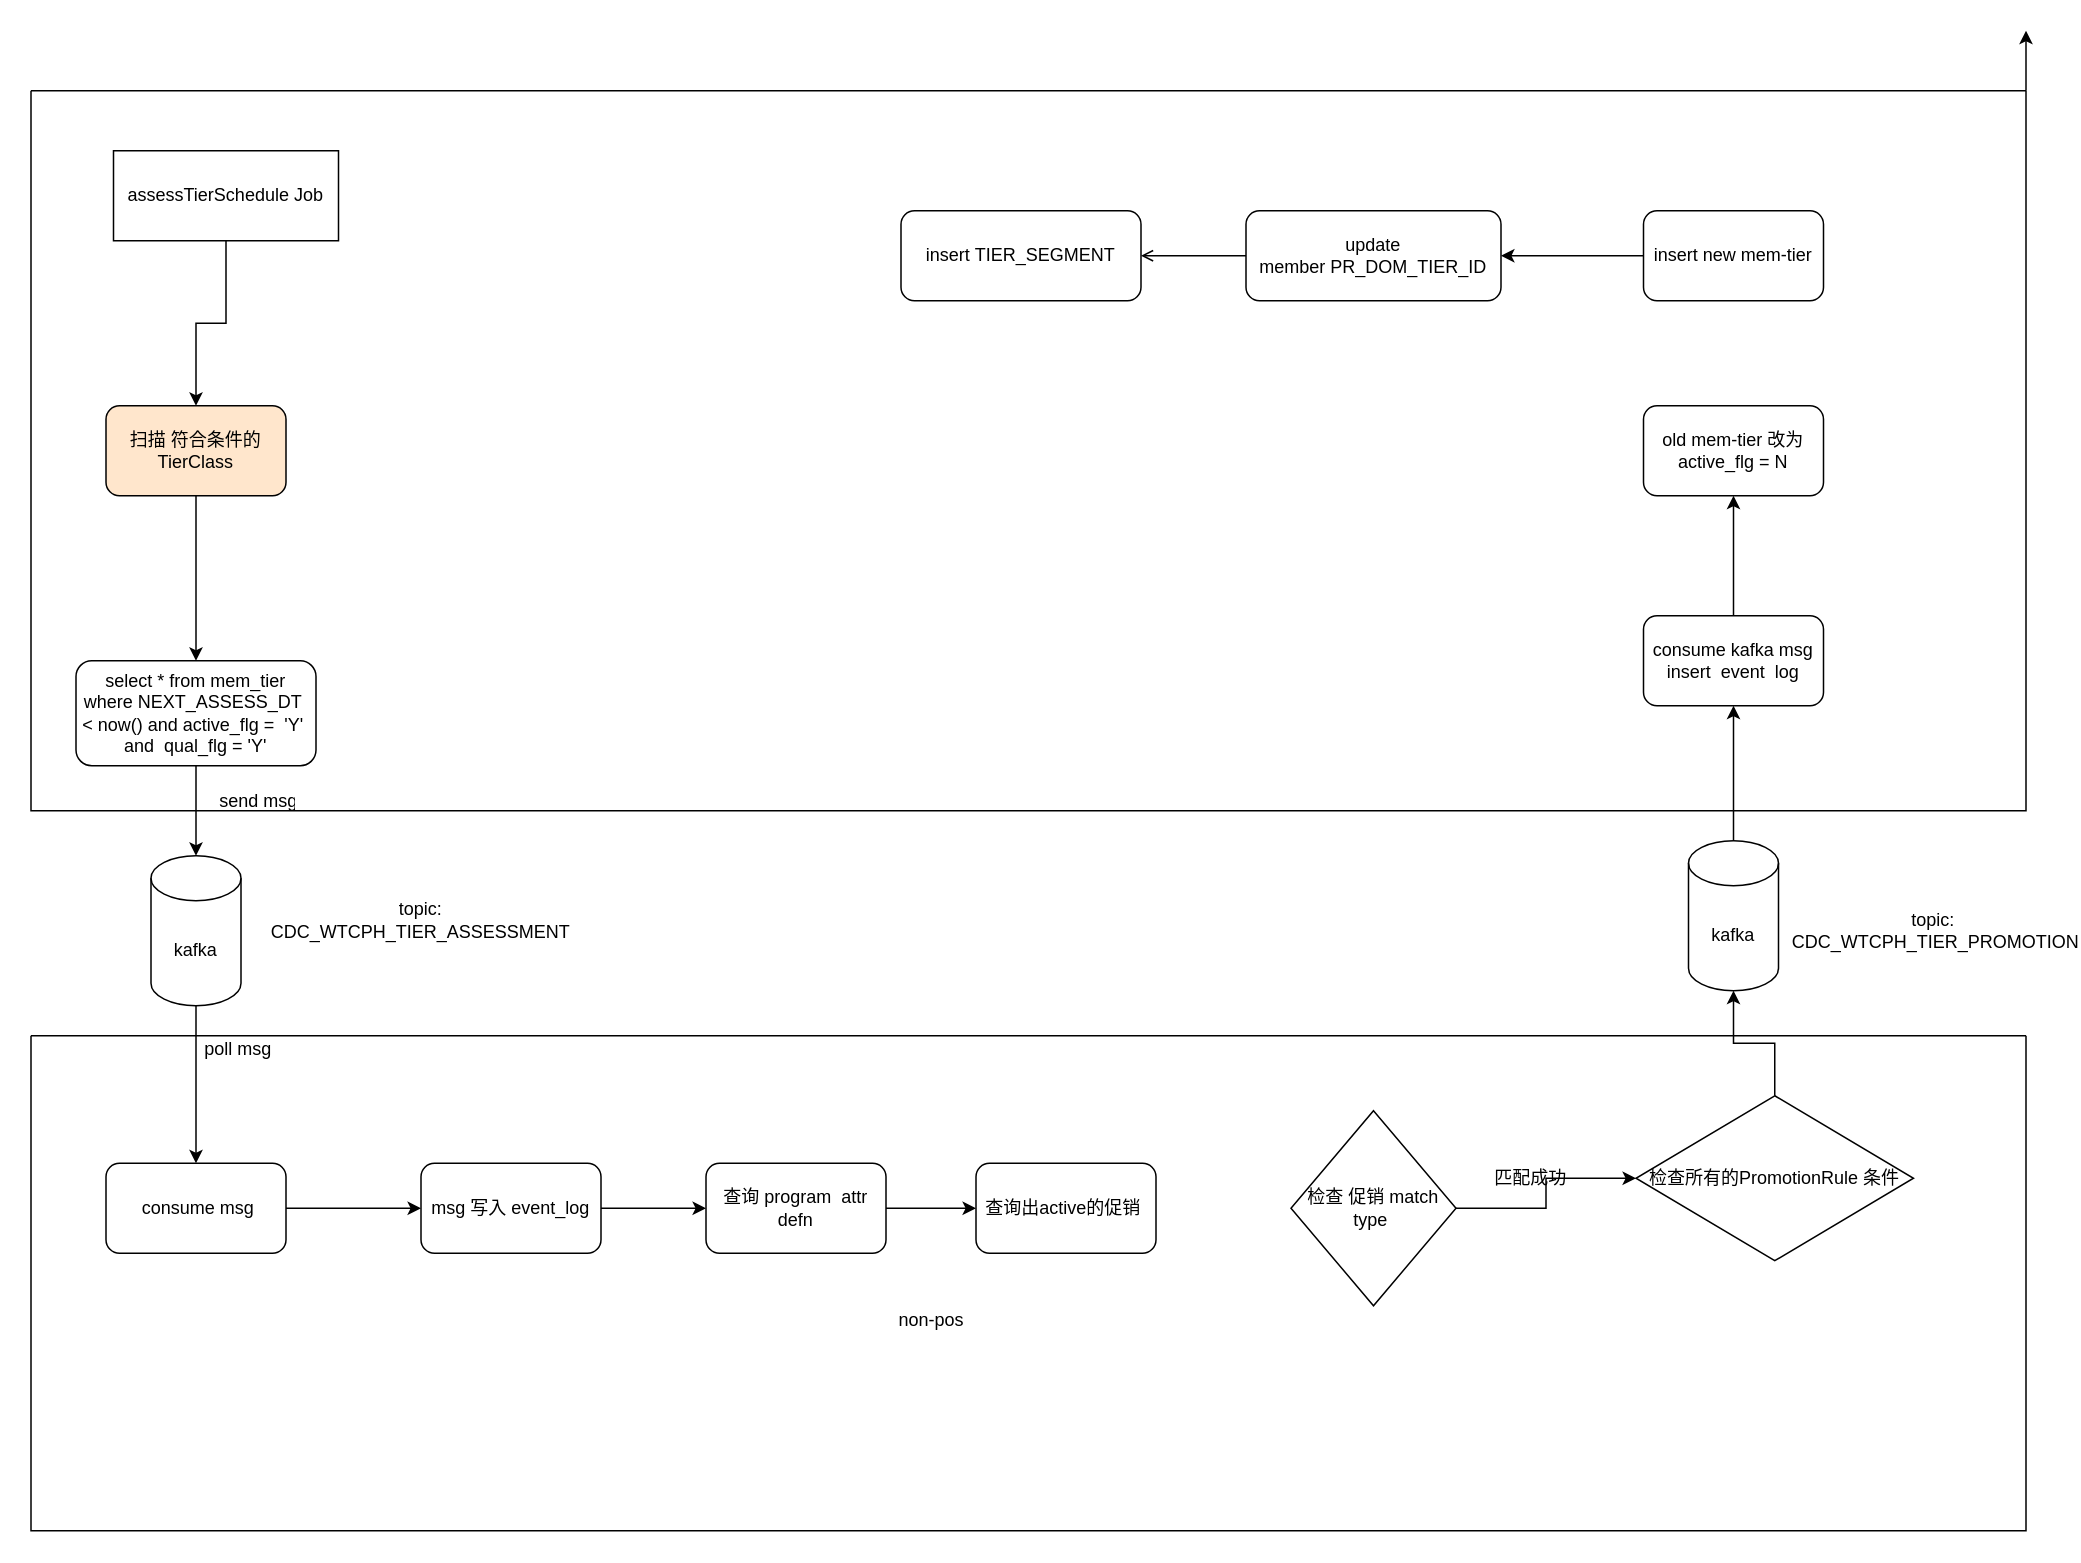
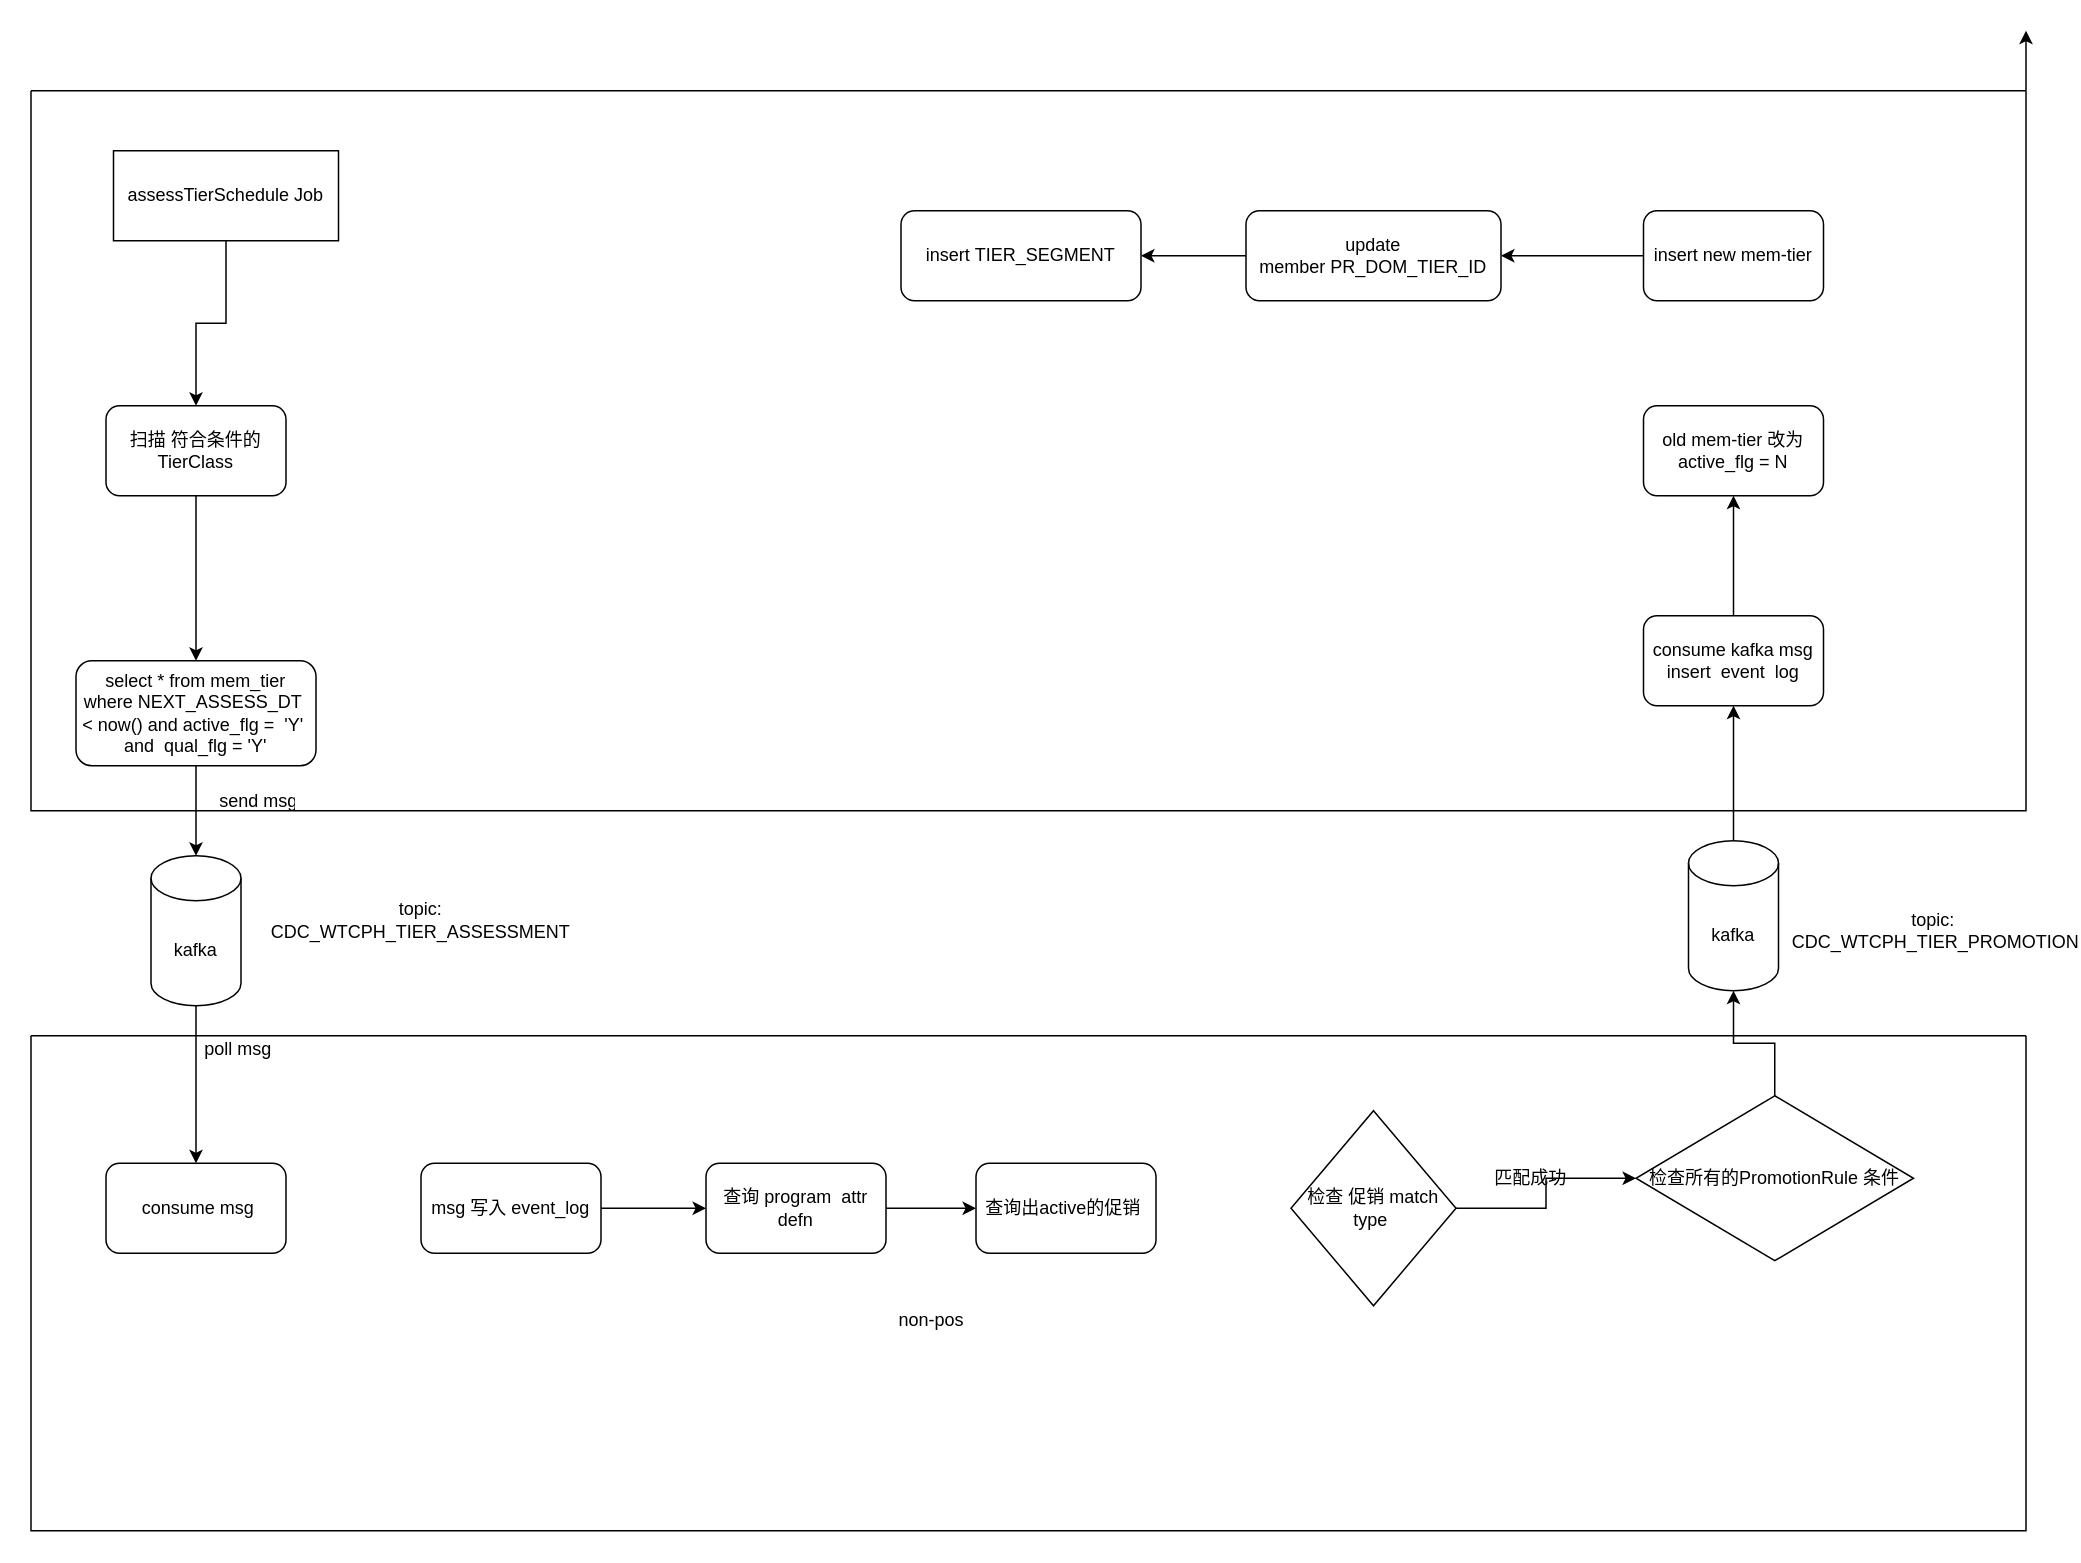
edge "update member PR_DOM_TIER_ID" -> "insert TIER_SEGMENT": arrowhead open -> classic
node "扫描 符合条件的TierClass": fillcolor #ffe6cc -> #ffffff
edge "consume msg" -> "msg 写入 event_log": removed
